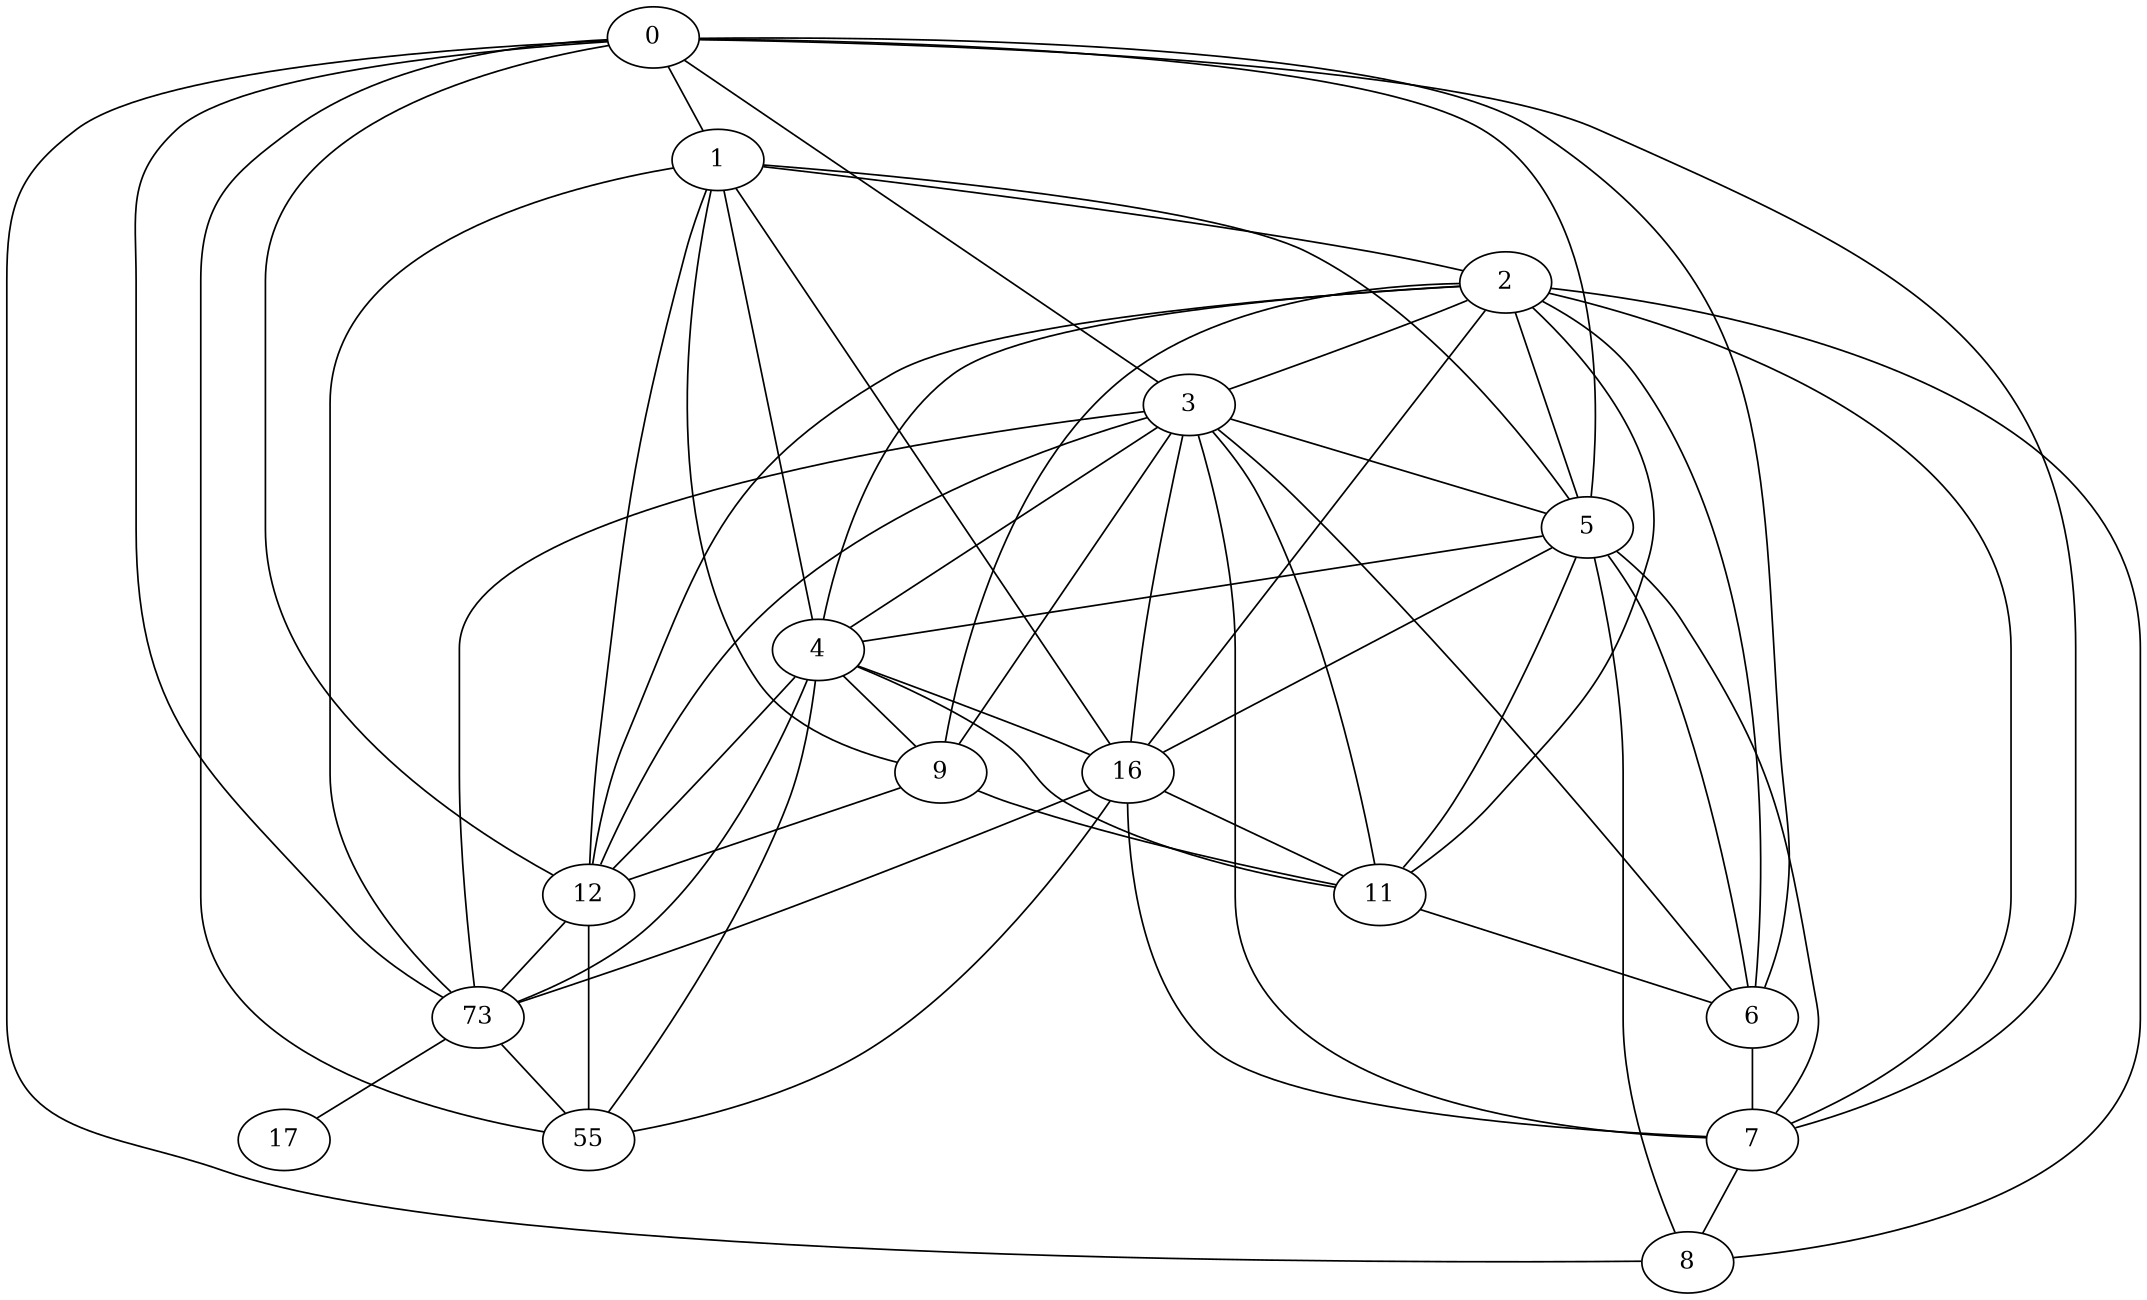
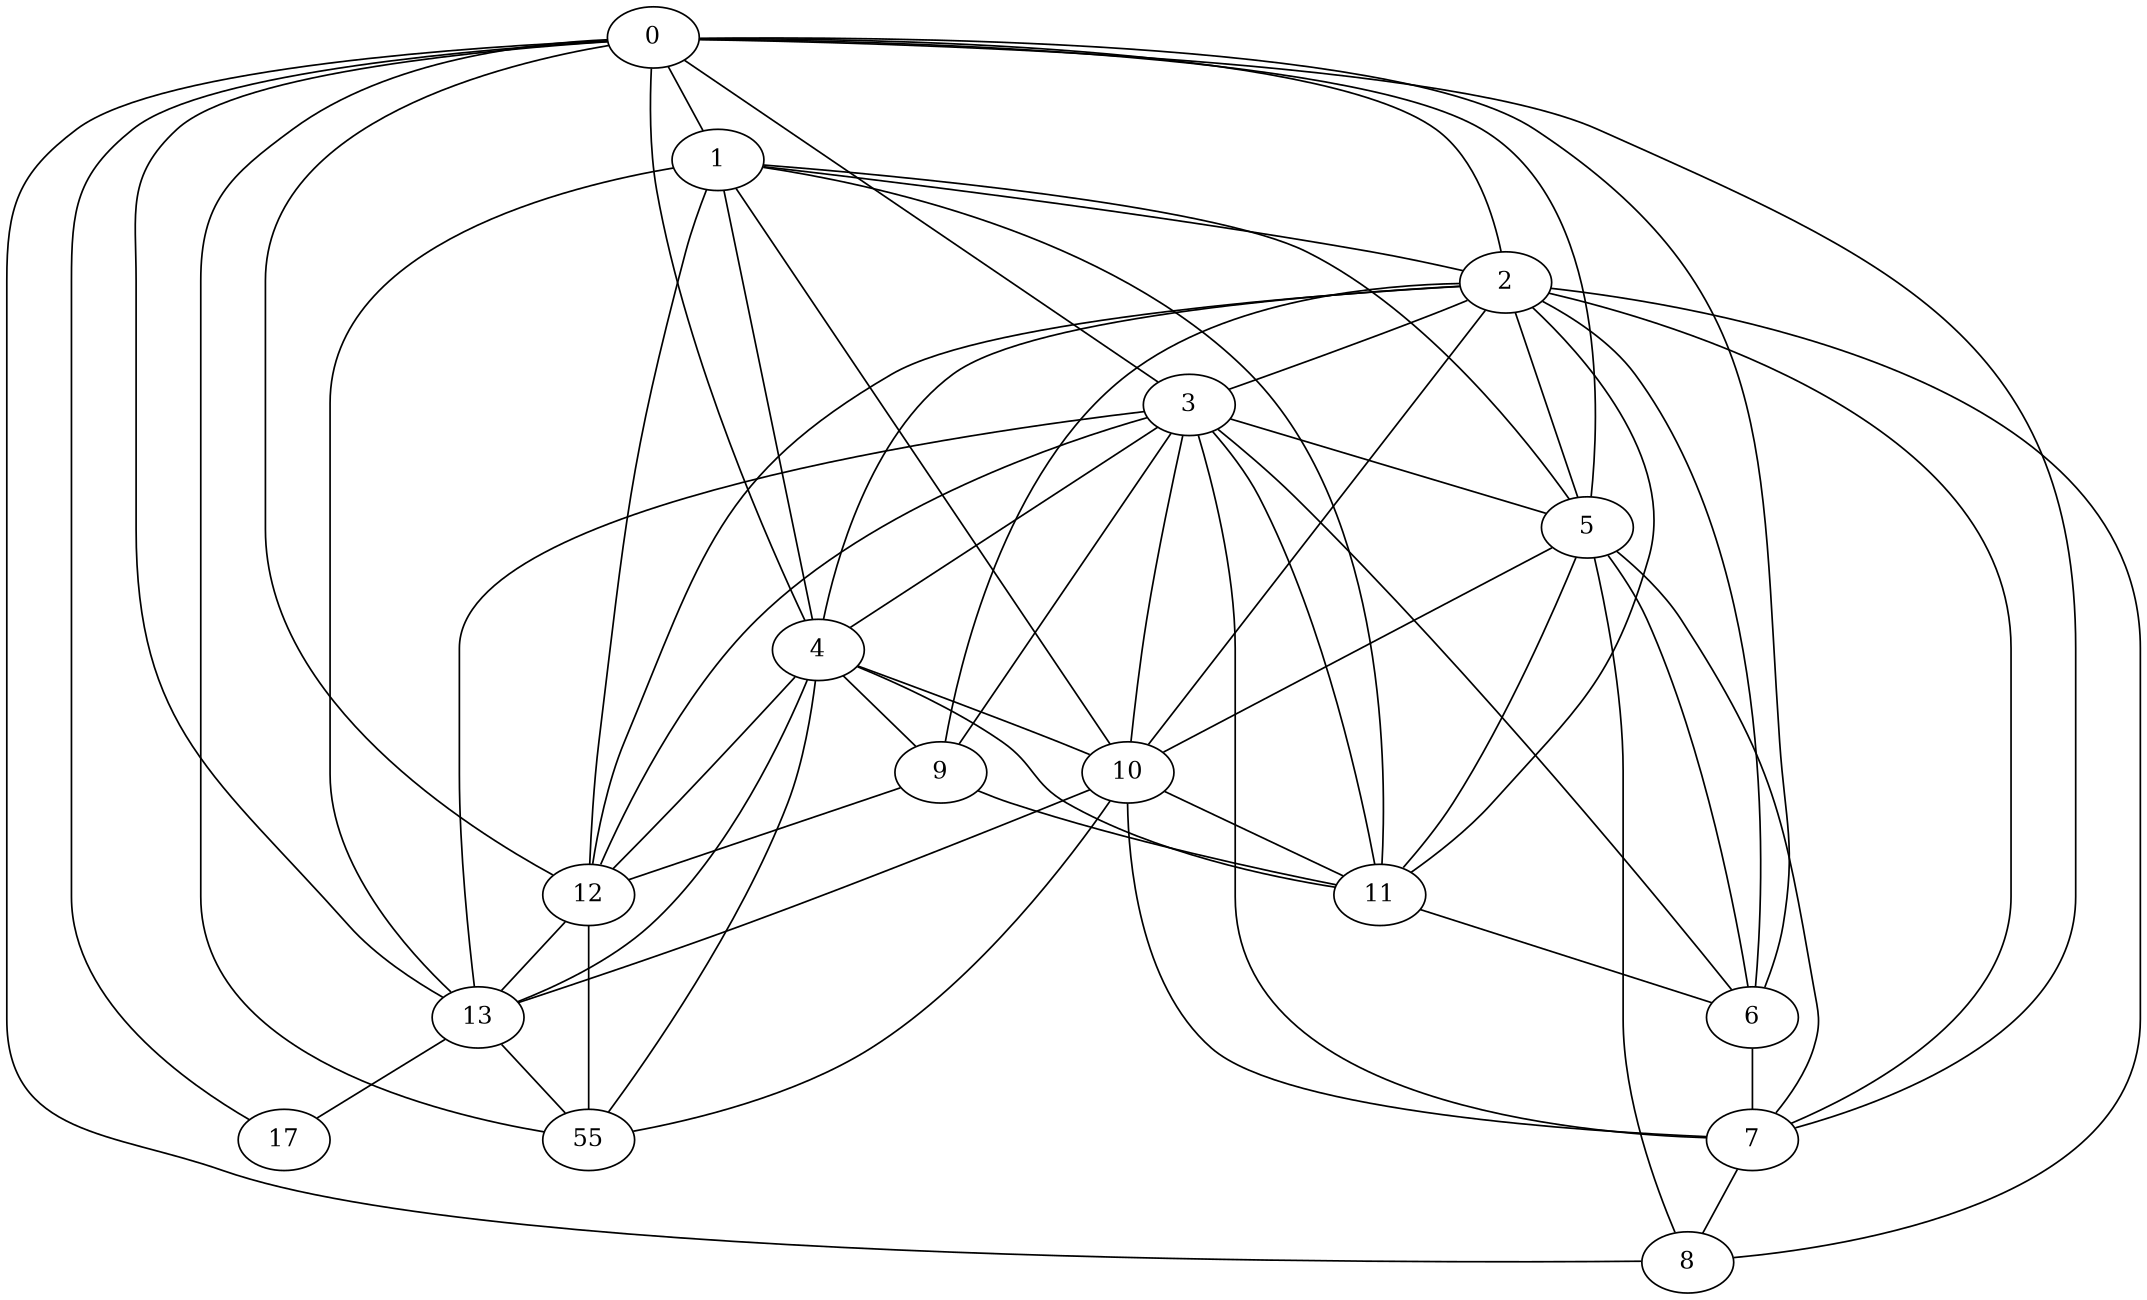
edge "0" -- "2": added
edge "0" -- "17": added
edge "1" -- "9": now "1" -- "11"
edge "5" -- "4": now "0" -- "4"
node "16": label "16" -> "10"
node "73": label "73" -> "13"
